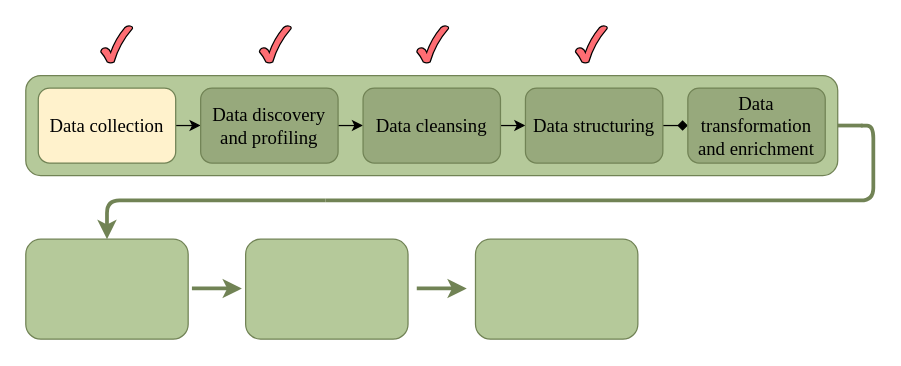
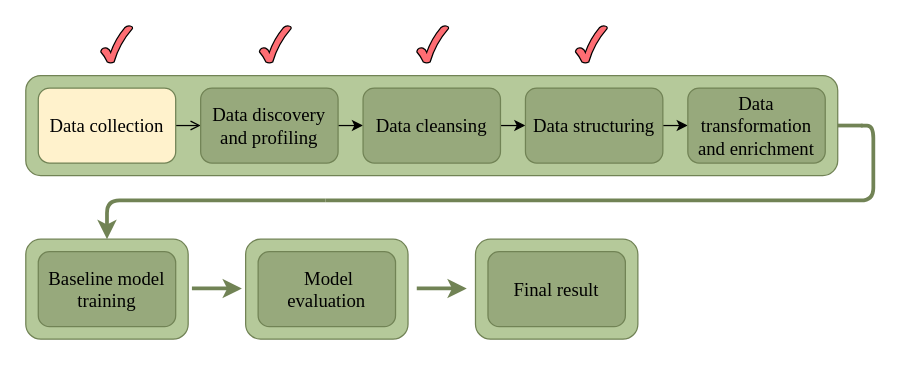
edge "Data collection" -> "Data discovery and profiling": arrowhead classic -> open
edge "Data structuring" -> "Data transformation and enrichment": arrowhead diamond -> classic
node "Baseline model training": added
node "Model evaluation": added
node "Final result": added
